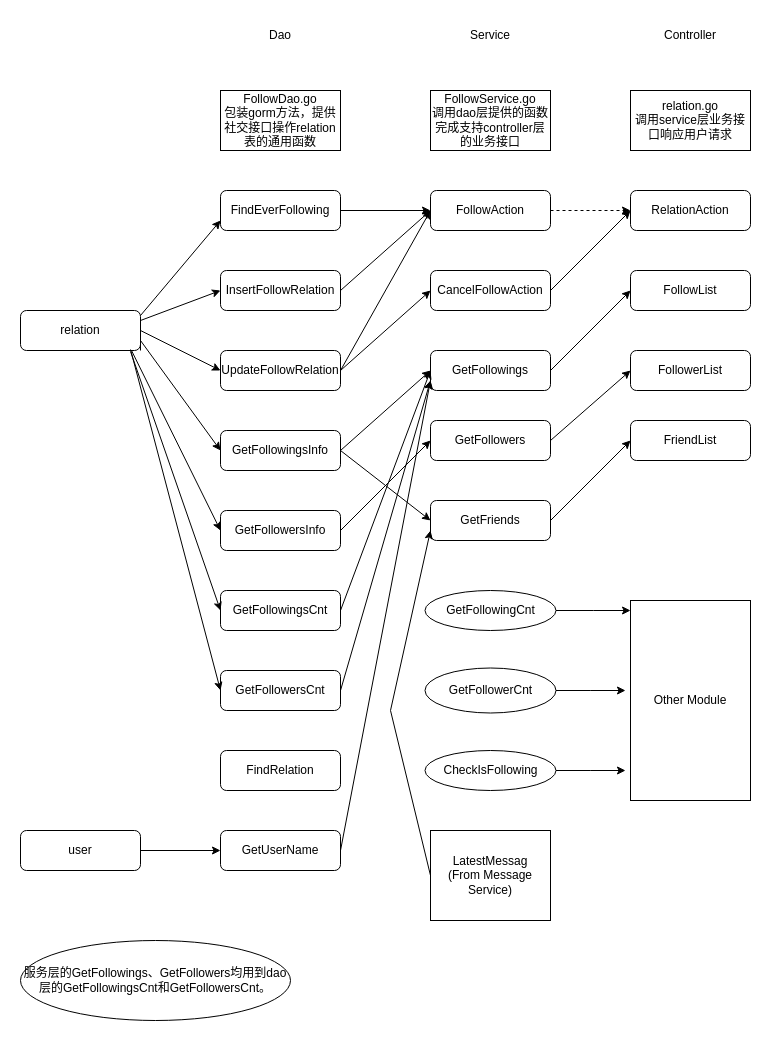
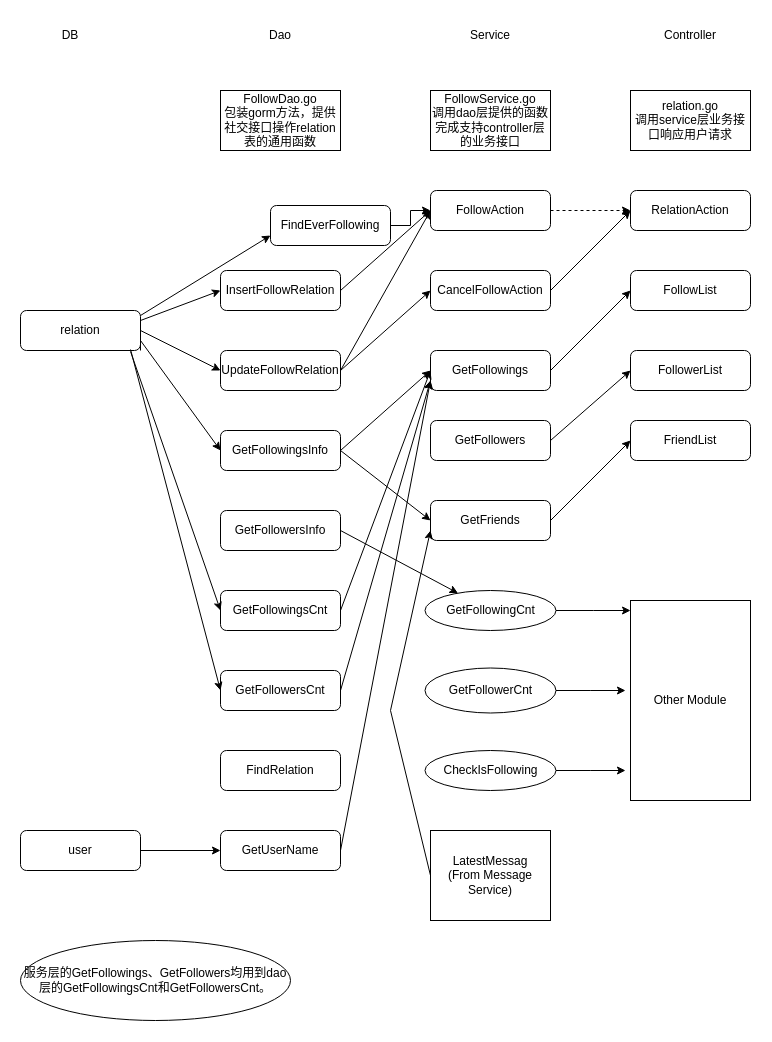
node "DB": added
node "FindEverFollowing": moved (281, 211) -> (331, 226)
edge "relation" -> "GetFollowersInfo": removed
edge "GetFollowersInfo" -> "GetFollowers": now "GetFollowersInfo" -> "GetFollowingCnt"
